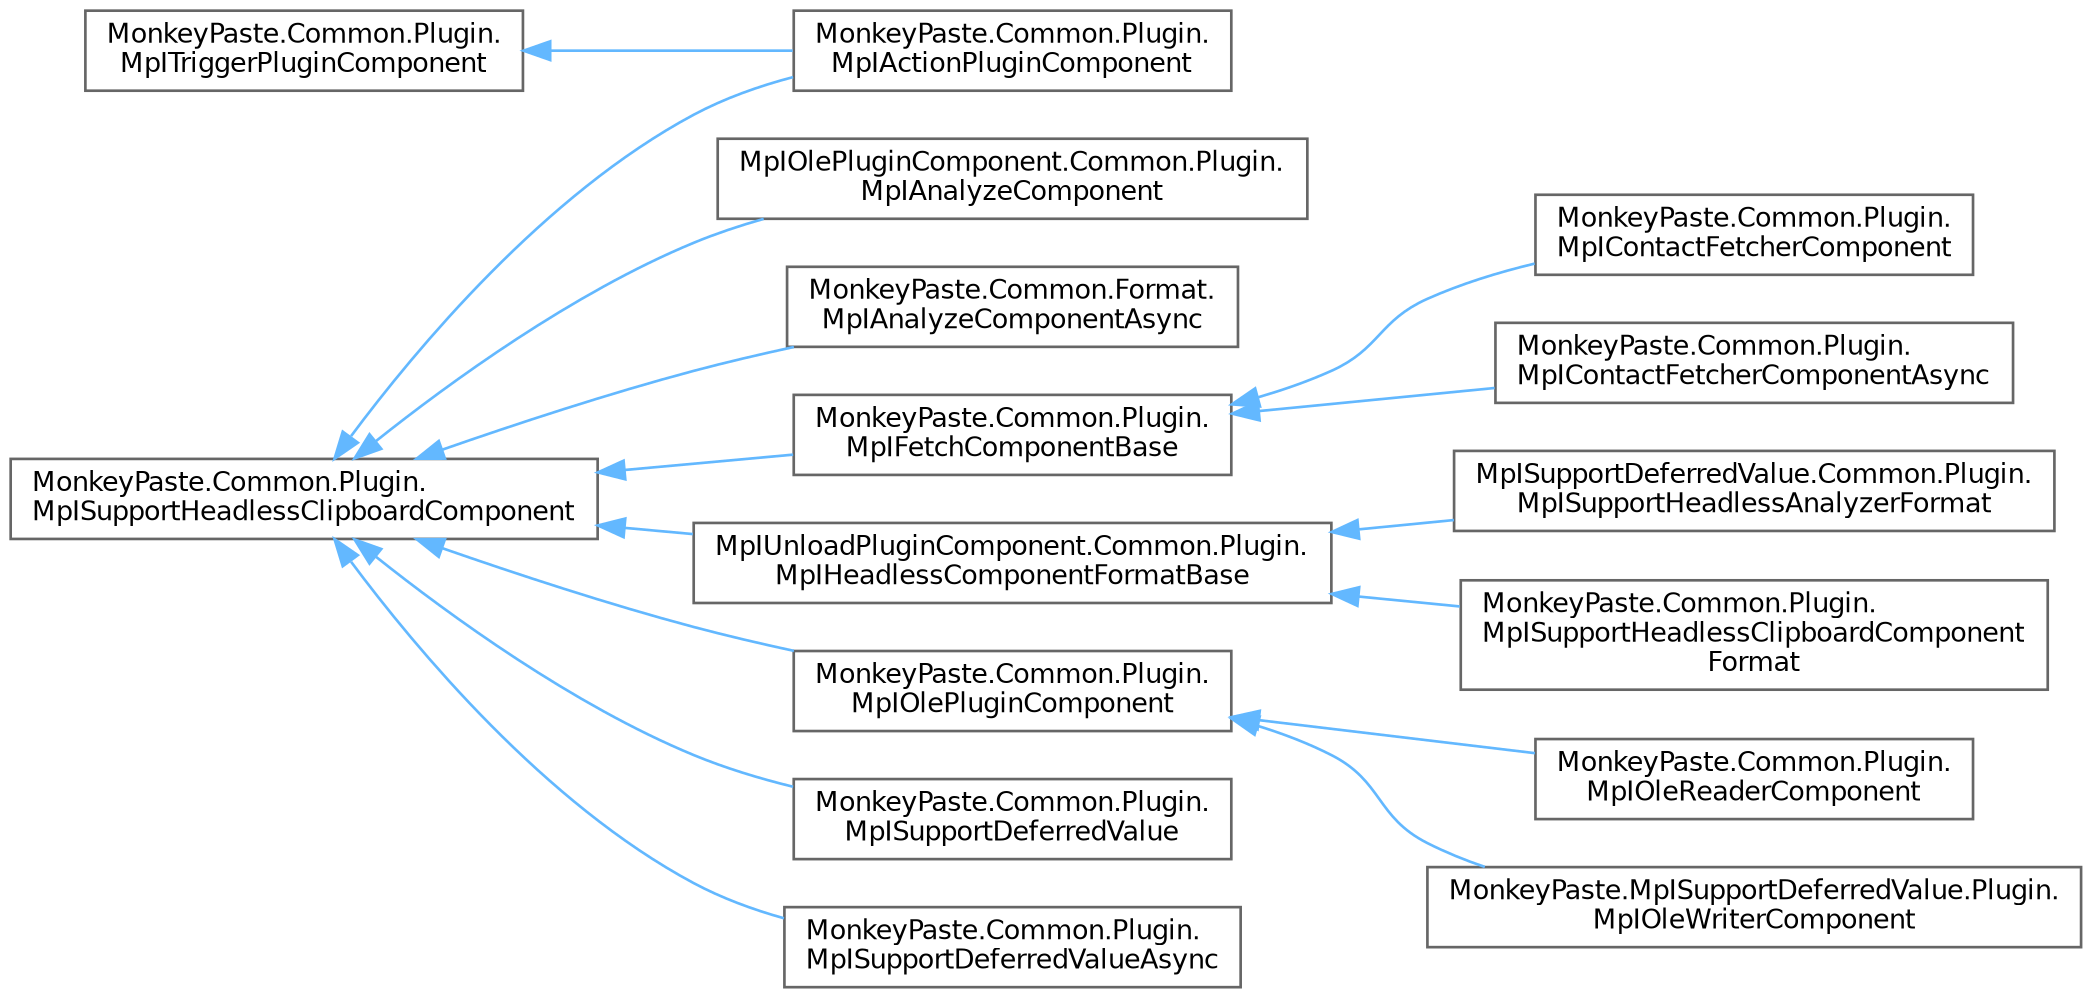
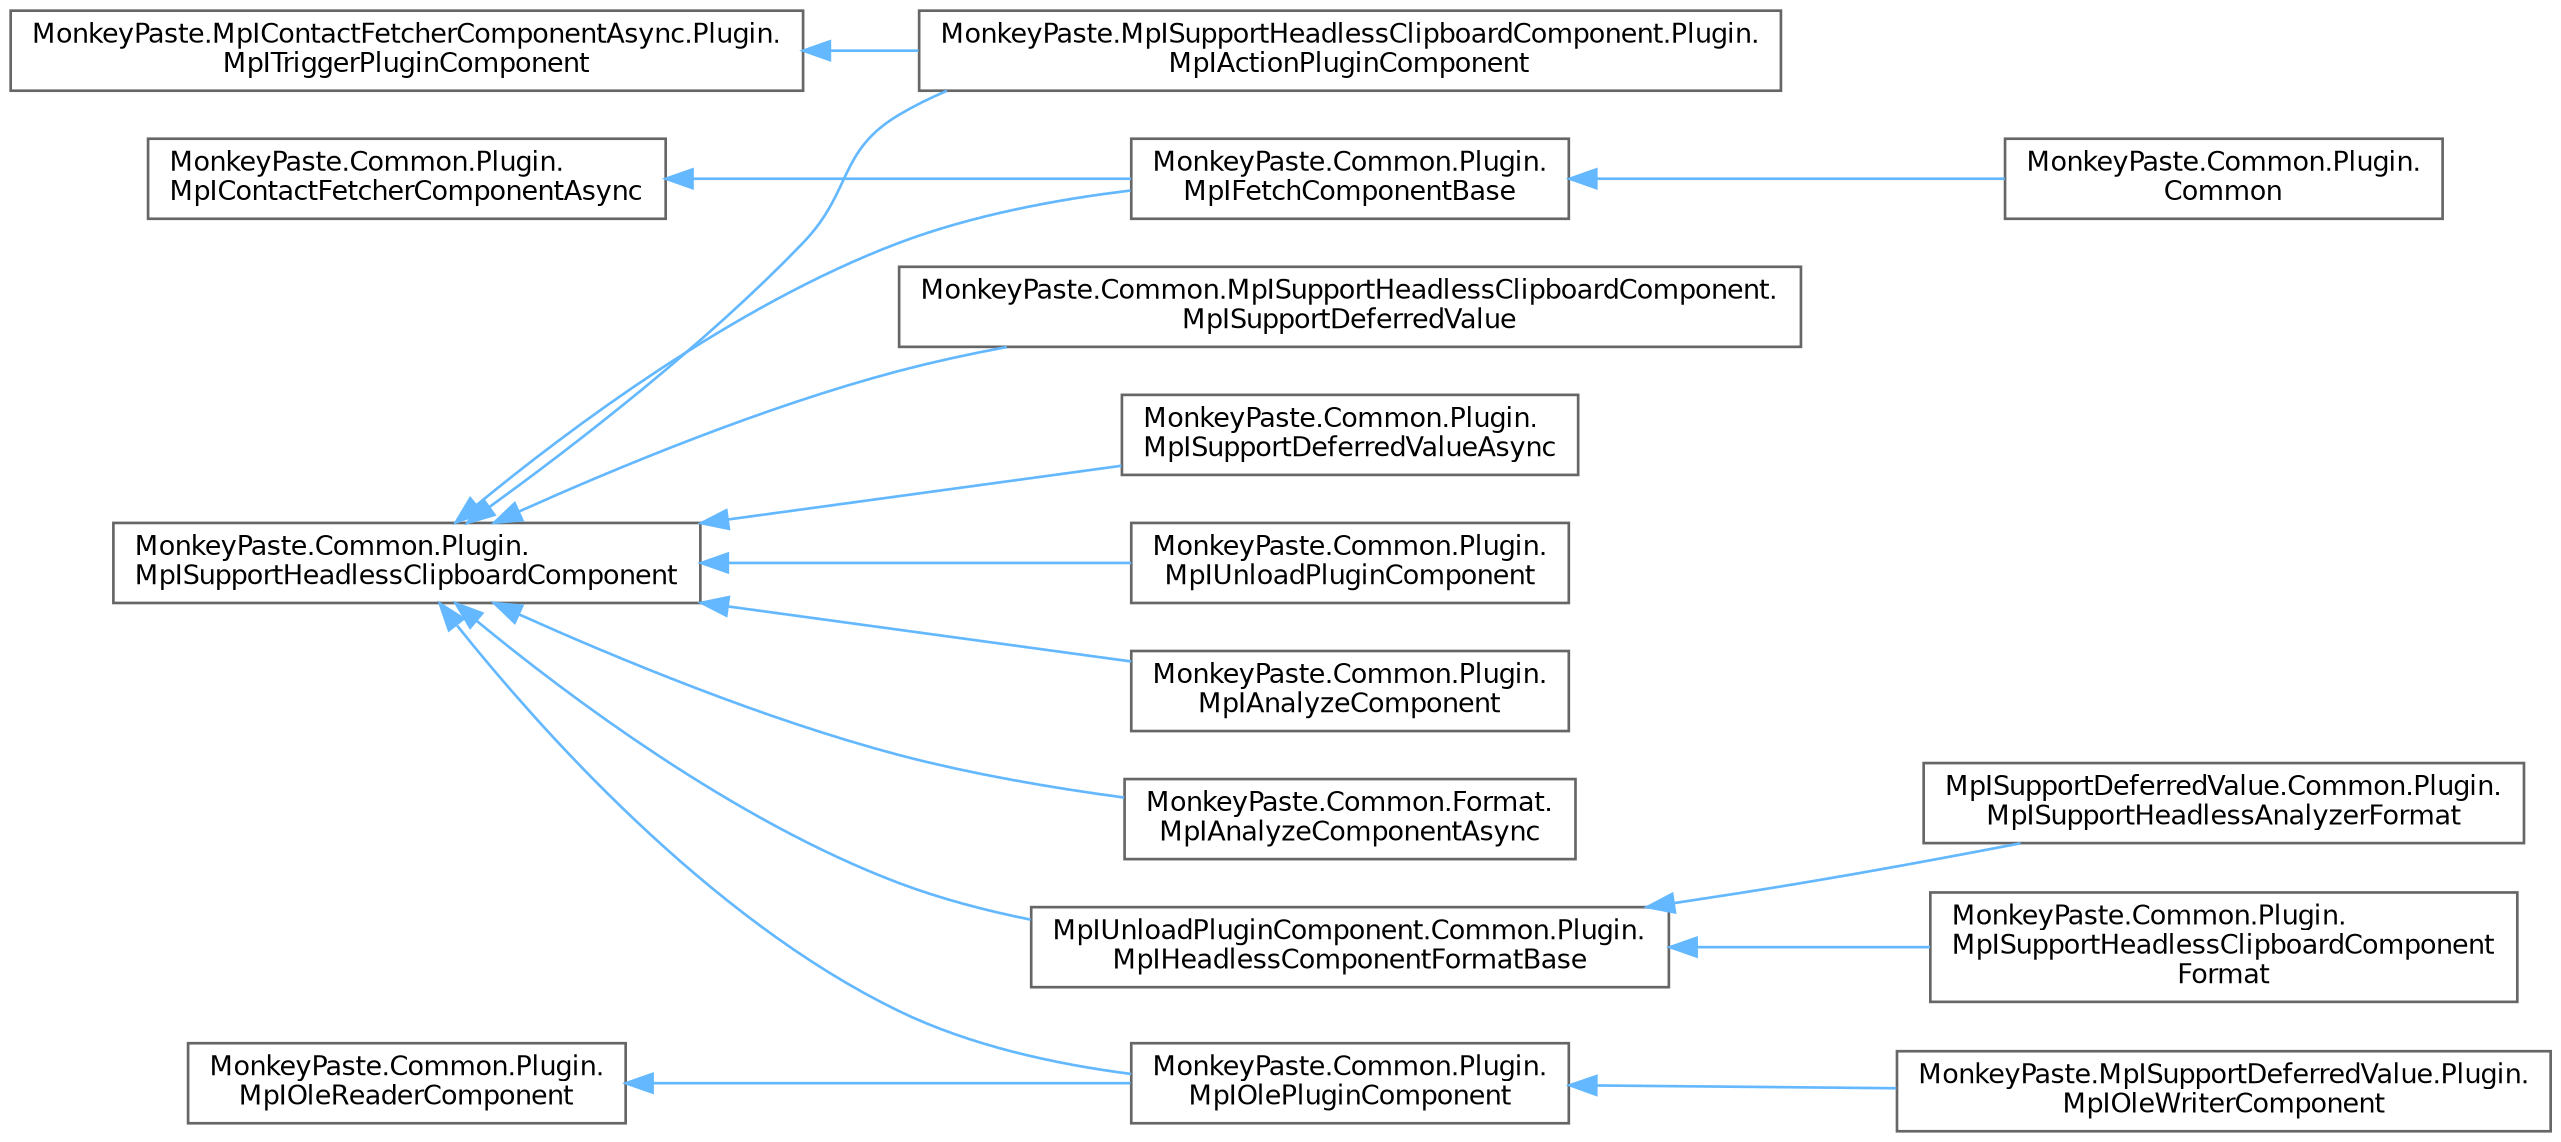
node "MonkeyPaste.Common.Plugin. MpITriggerPluginComponent": label "MonkeyPaste.Common.Plugin. MpITriggerPluginComponent" -> "MonkeyPaste.MpIContactFetcherComponentAsync.Plugin. MpITriggerPluginComponent"
node "MonkeyPaste.Common.Plugin. MpIActionPluginComponent": label "MonkeyPaste.Common.Plugin. MpIActionPluginComponent" -> "MonkeyPaste.MpISupportHeadlessClipboardComponent.Plugin. MpIActionPluginComponent"
node "MpIOlePluginComponent.Common.Plugin. MpIAnalyzeComponent": label "MpIOlePluginComponent.Common.Plugin. MpIAnalyzeComponent" -> "MonkeyPaste.Common.Plugin. MpIAnalyzeComponent"
node "MonkeyPaste.Common.Plugin. MpIContactFetcherComponent": label "MonkeyPaste.Common.Plugin. MpIContactFetcherComponent" -> "MonkeyPaste.Common.Plugin. Common"
edge "MonkeyPaste.Common.Plugin. MpIContactFetcherComponentAsync" -> "MonkeyPaste.Common.Plugin. MpIFetchComponentBase": reversed
node "MonkeyPaste.Common.Plugin. MpIUnloadPluginComponent": added
edge "MonkeyPaste.Common.Plugin. MpIOleReaderComponent" -> "MonkeyPaste.Common.Plugin. MpIOlePluginComponent": reversed
node "MonkeyPaste.Common.Plugin. MpISupportDeferredValue": label "MonkeyPaste.Common.Plugin. MpISupportDeferredValue" -> "MonkeyPaste.Common.MpISupportHeadlessClipboardComponent. MpISupportDeferredValue"
